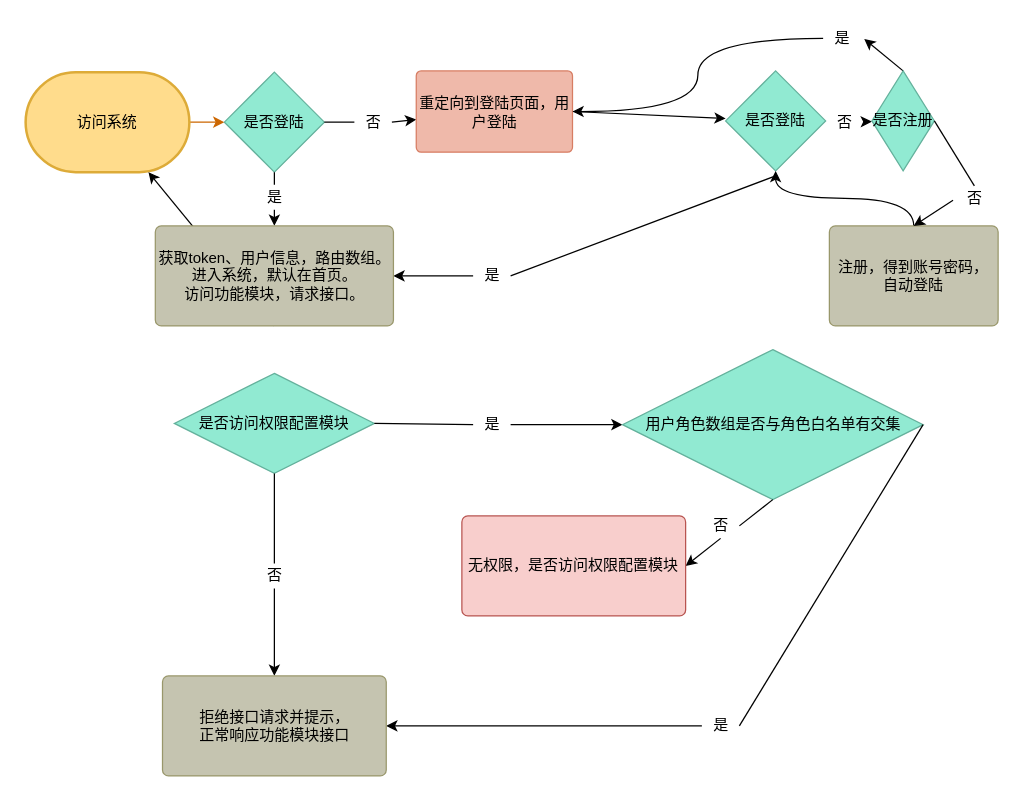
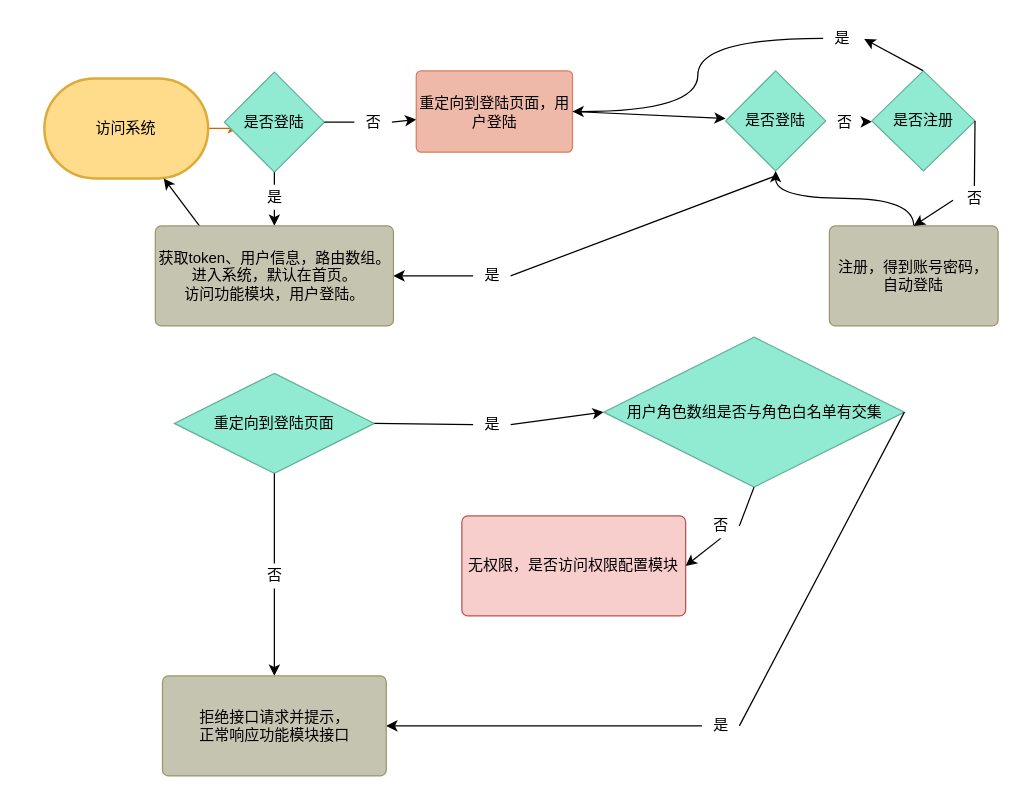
node "是否注册": size 63x100 -> 103x100
node "访问系统": moved (108, 122) -> (126, 128)
node "获取token、用户信息，路由数组。 进入系统，默认在首页。 访问功能模块，请求接口。": label "获取token、用户信息，路由数组。 进入系统，默认在首页。 访问功能模块，请求接口。" -> "获取token、用户信息，路由数组。 进入系统，默认在首页。 访问功能模块，用户登陆。"
node "是否访问权限配置模块": label "是否访问权限配置模块" -> "重定向到登陆页面"
node "用户角色数组是否与角色白名单有交集": moved (773, 424) -> (754, 412)
